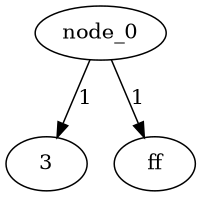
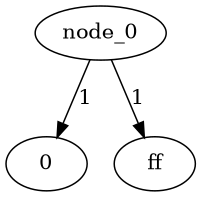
node "3": label "3" -> "0"
